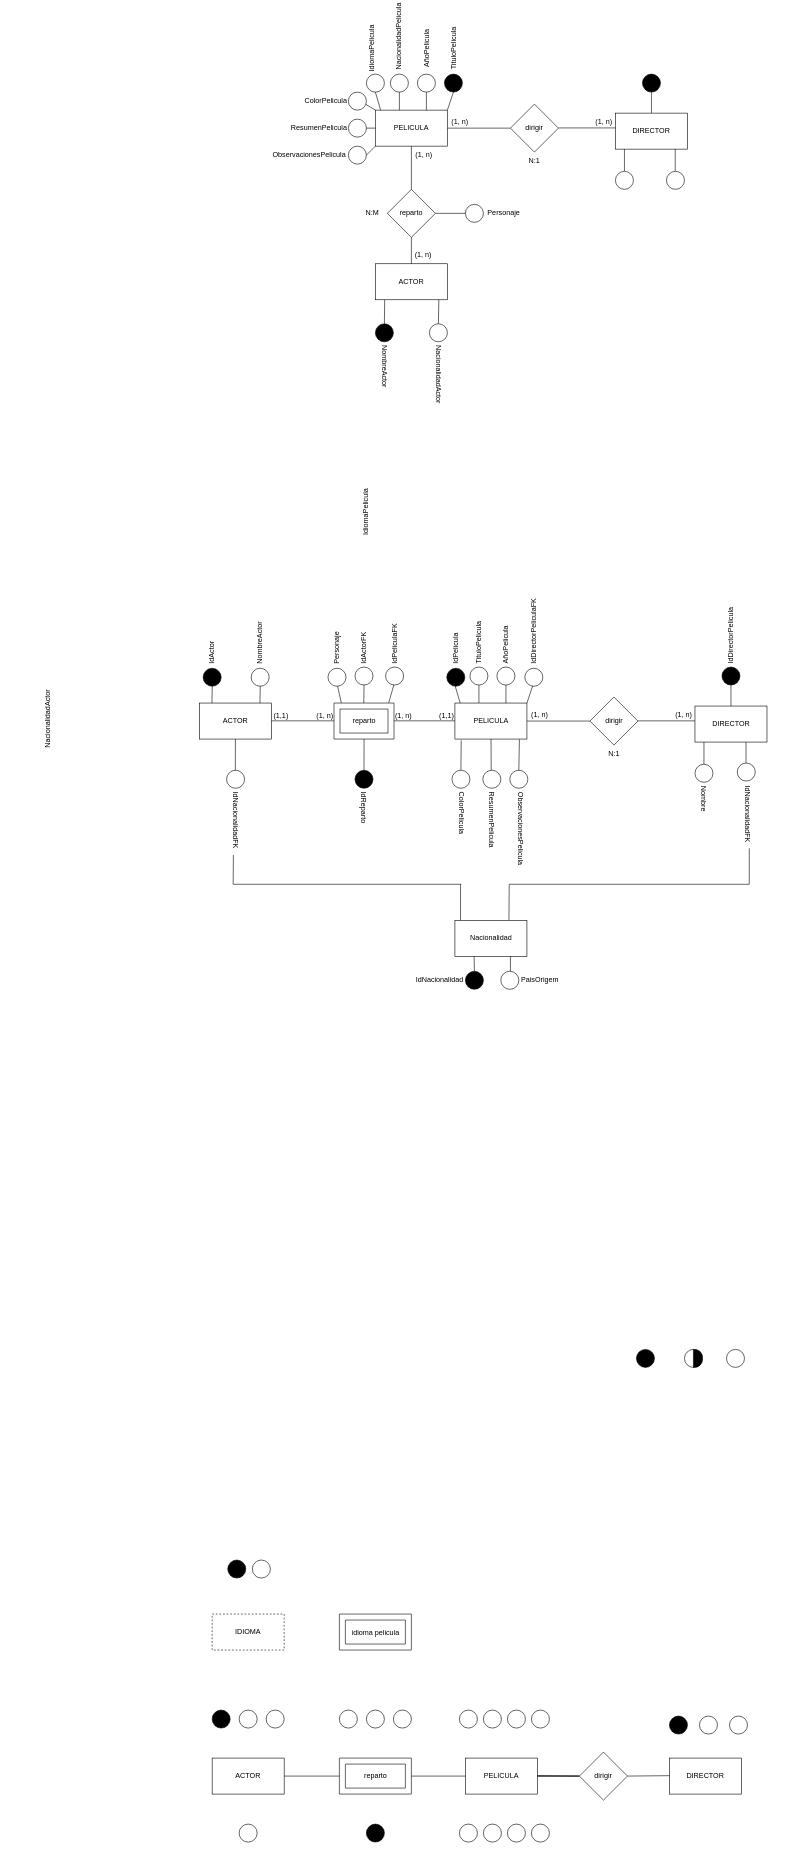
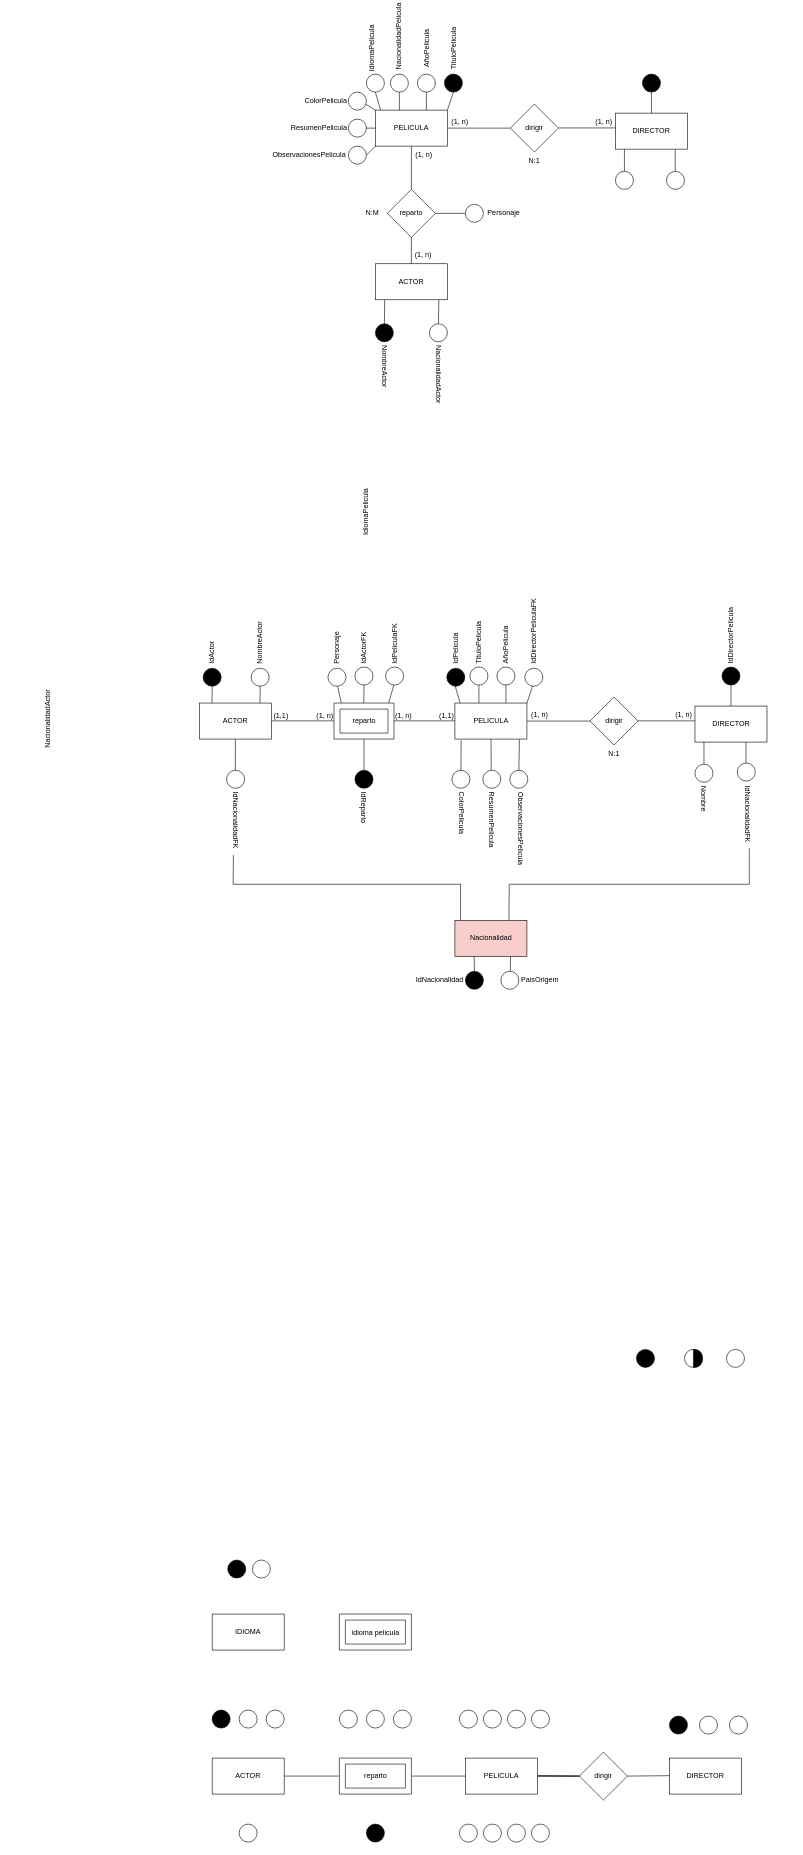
node "Nacionalidad": fillcolor #ffffff -> #f8cecc
node "IDIOMA": style dashed -> solid
